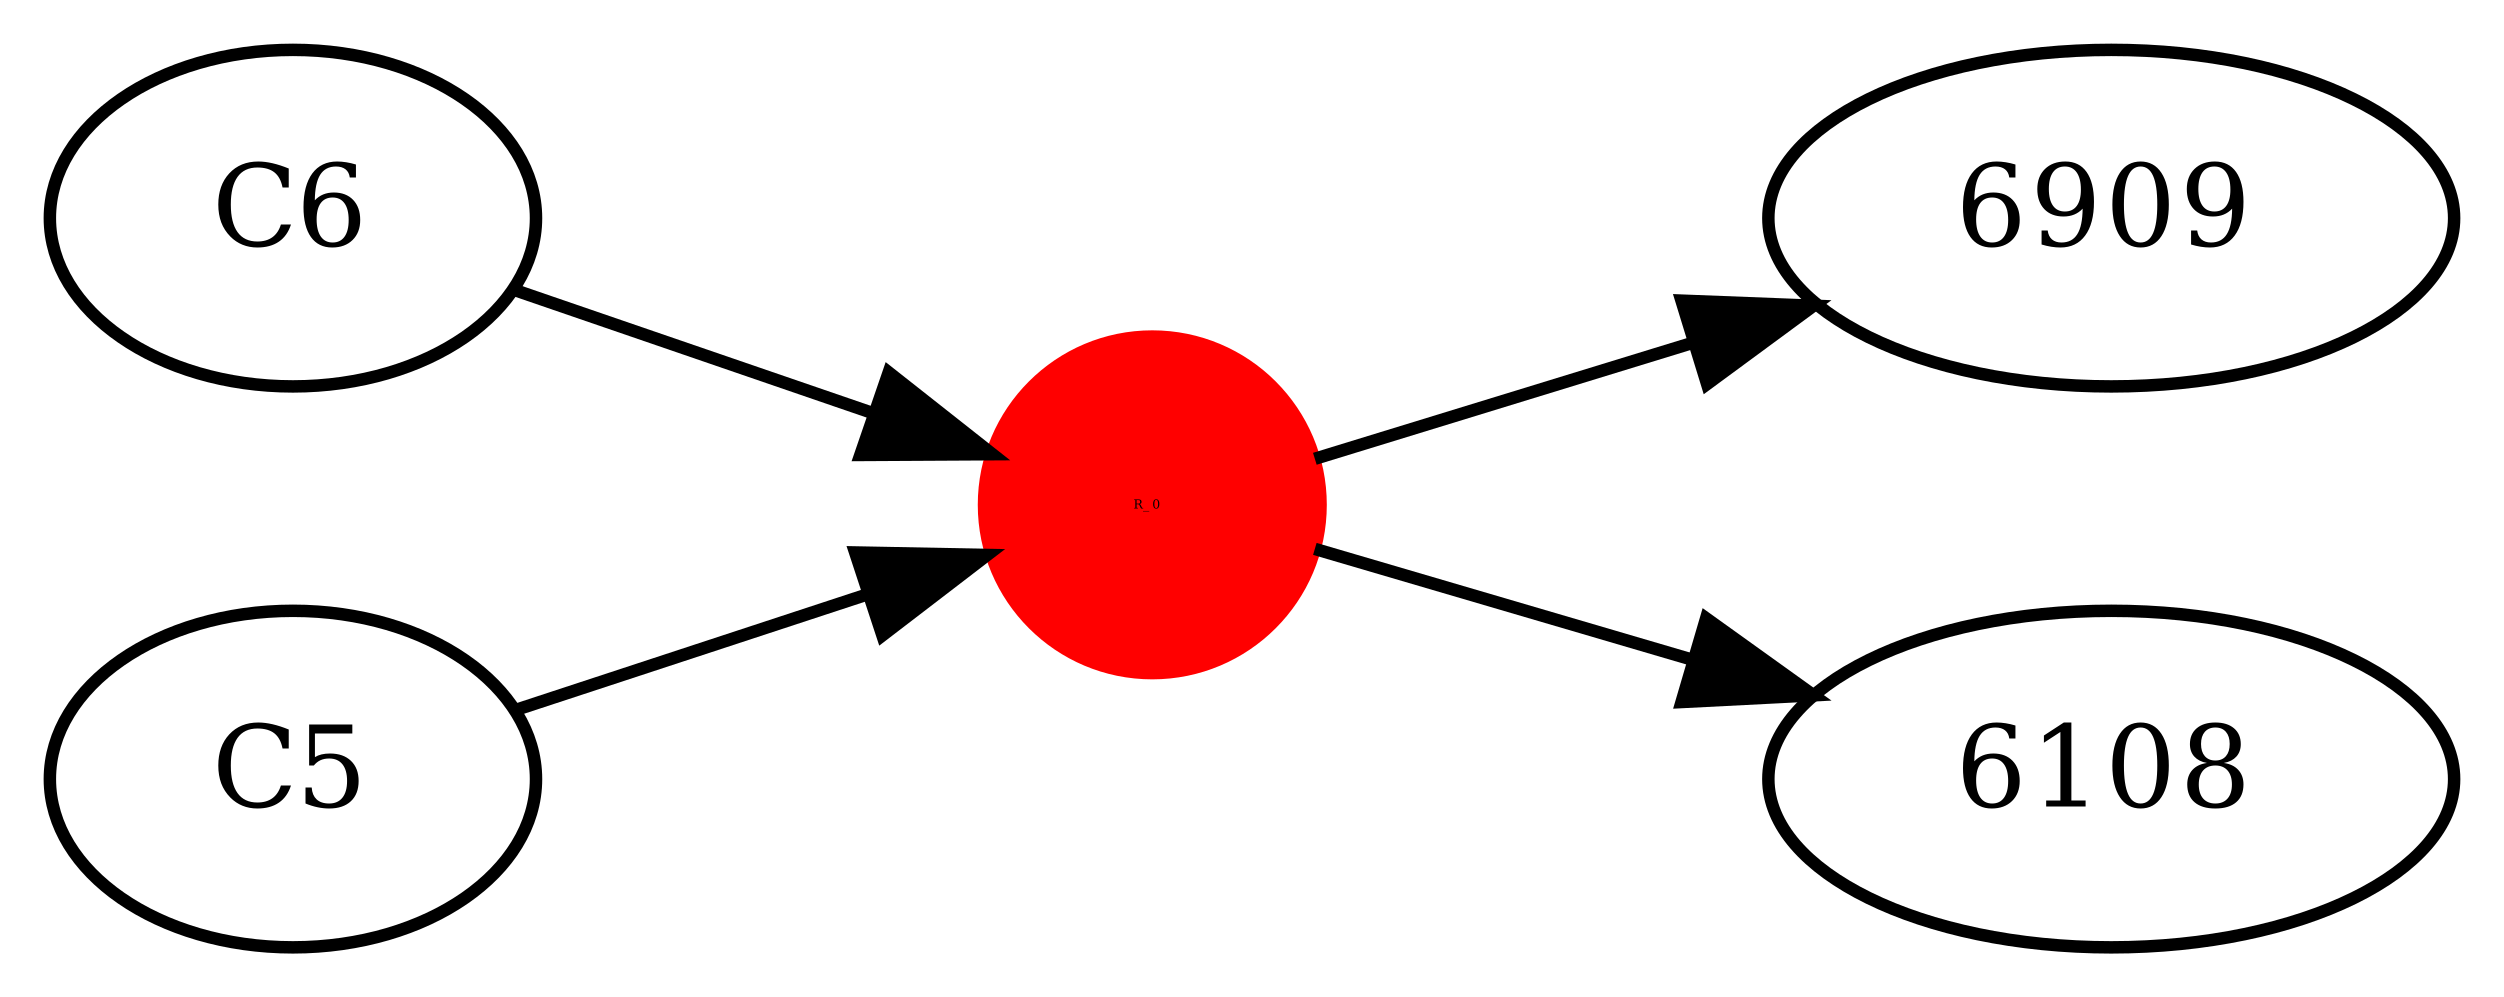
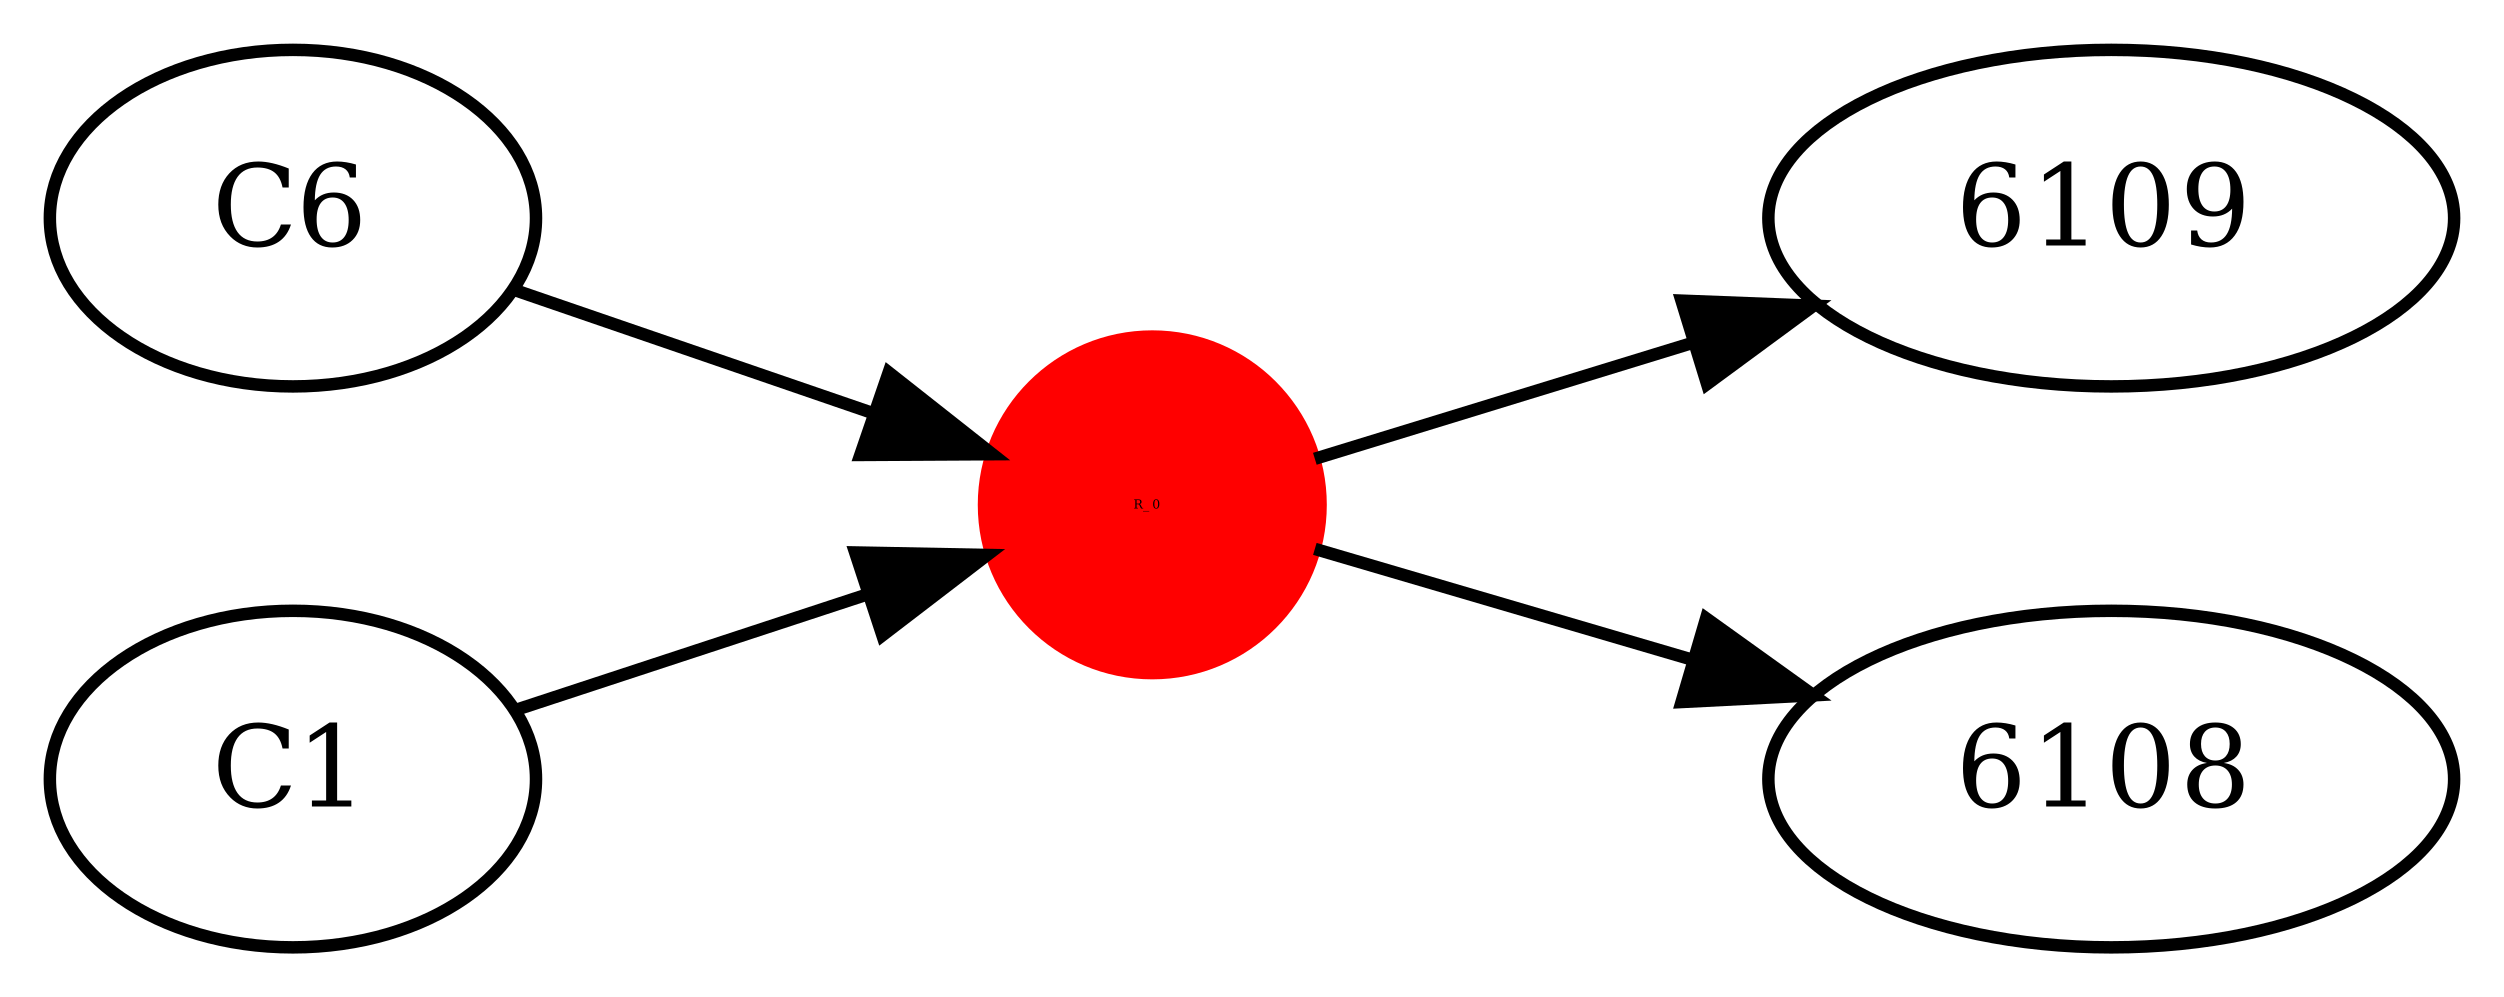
node "6909": label "6909" -> "6109"
node "C5": label "C5" -> "C1"
